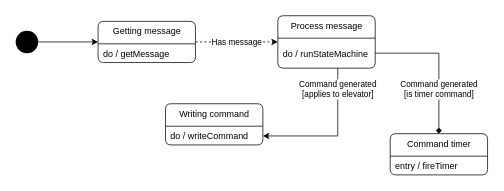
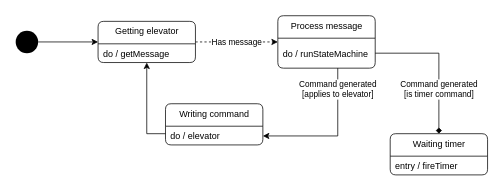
node "Getting message": label "Getting message" -> "Getting elevator"
edge "Writing command" -> "do / getMessage": added
node "do / writeCommand": label "do / writeCommand" -> "do / elevator"
node "Command timer": label "Command timer" -> "Waiting timer"
